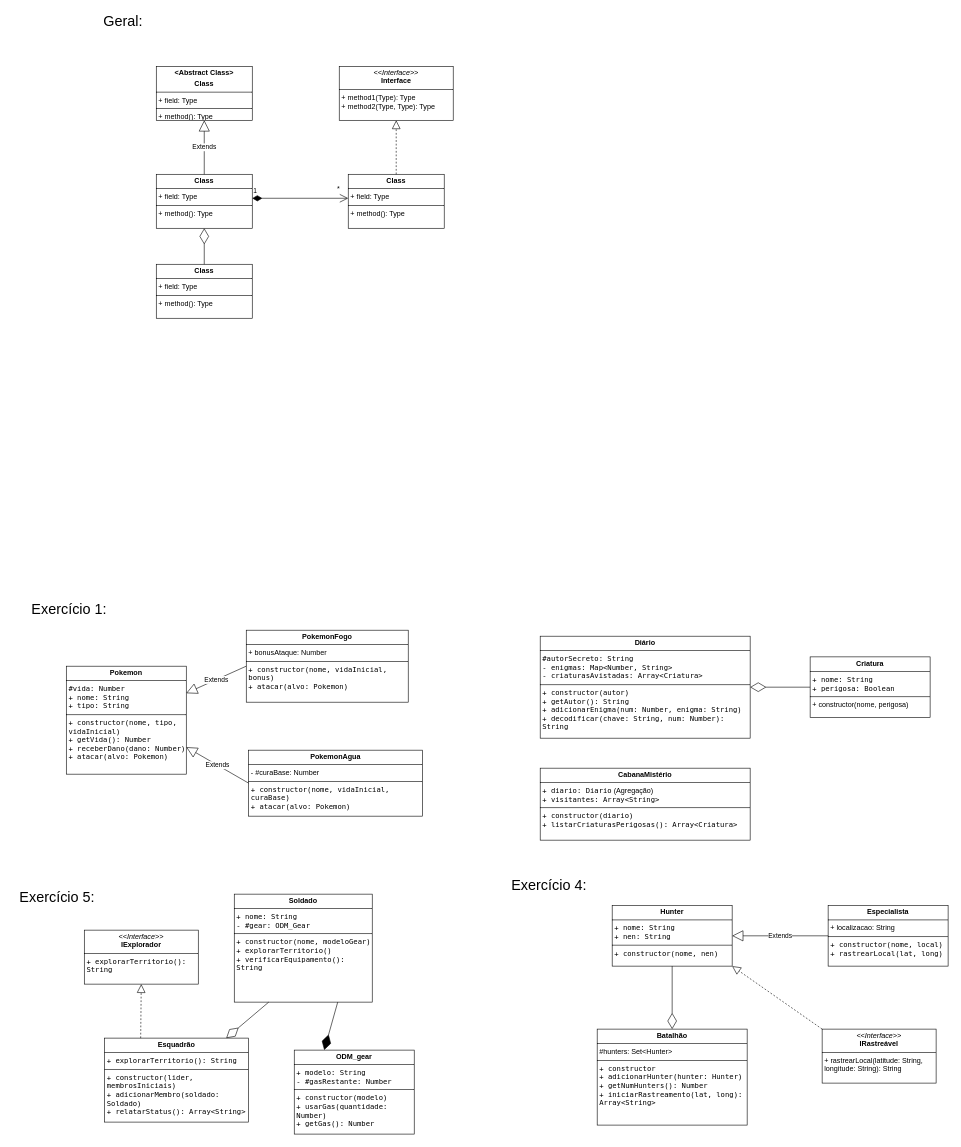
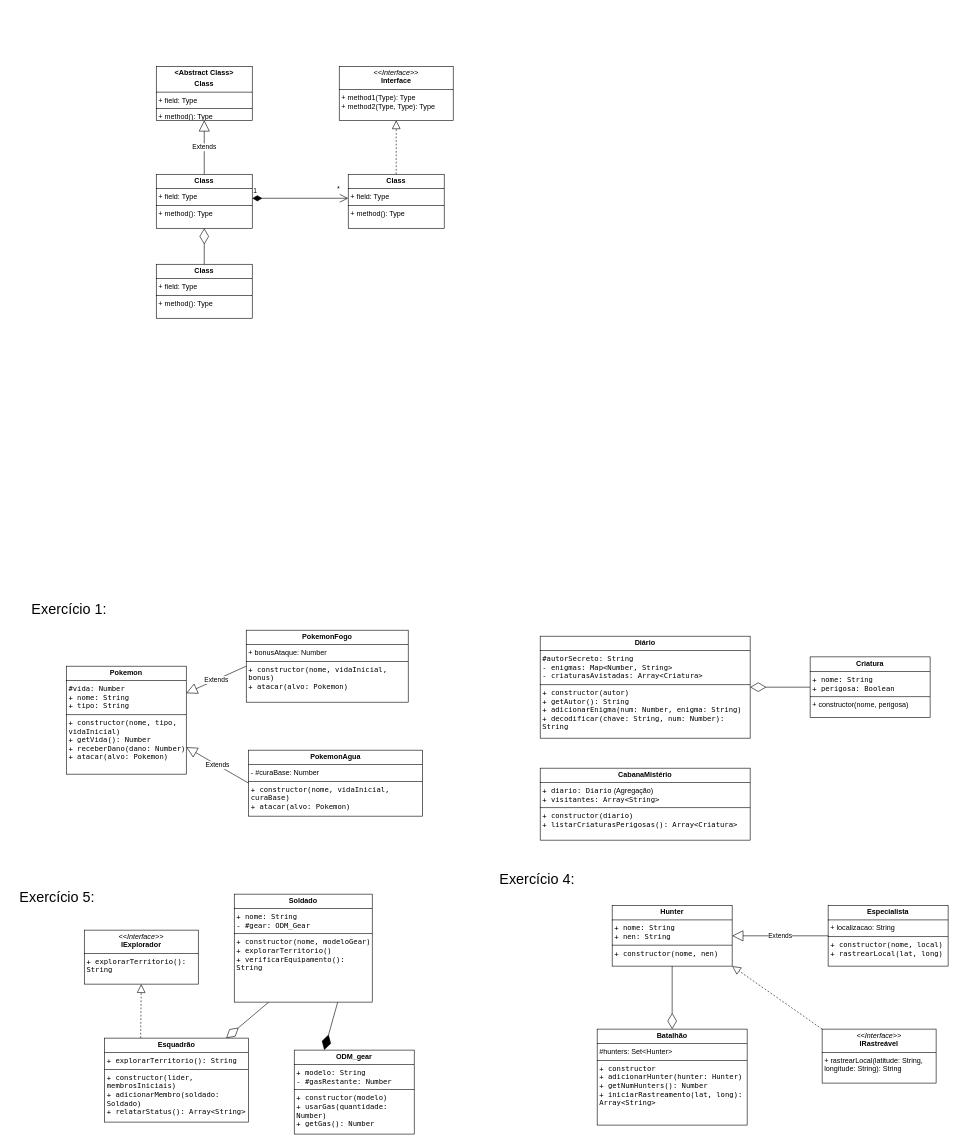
node "Geral:": removed
node "Exercício 4:": moved (549, 885) -> (537, 879)
